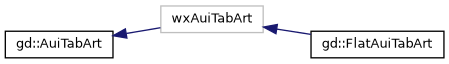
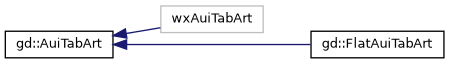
edge "gd::FlatAuiTabArt" -> "wxAuiTabArt": now "gd::FlatAuiTabArt" -> "gd::AuiTabArt"
